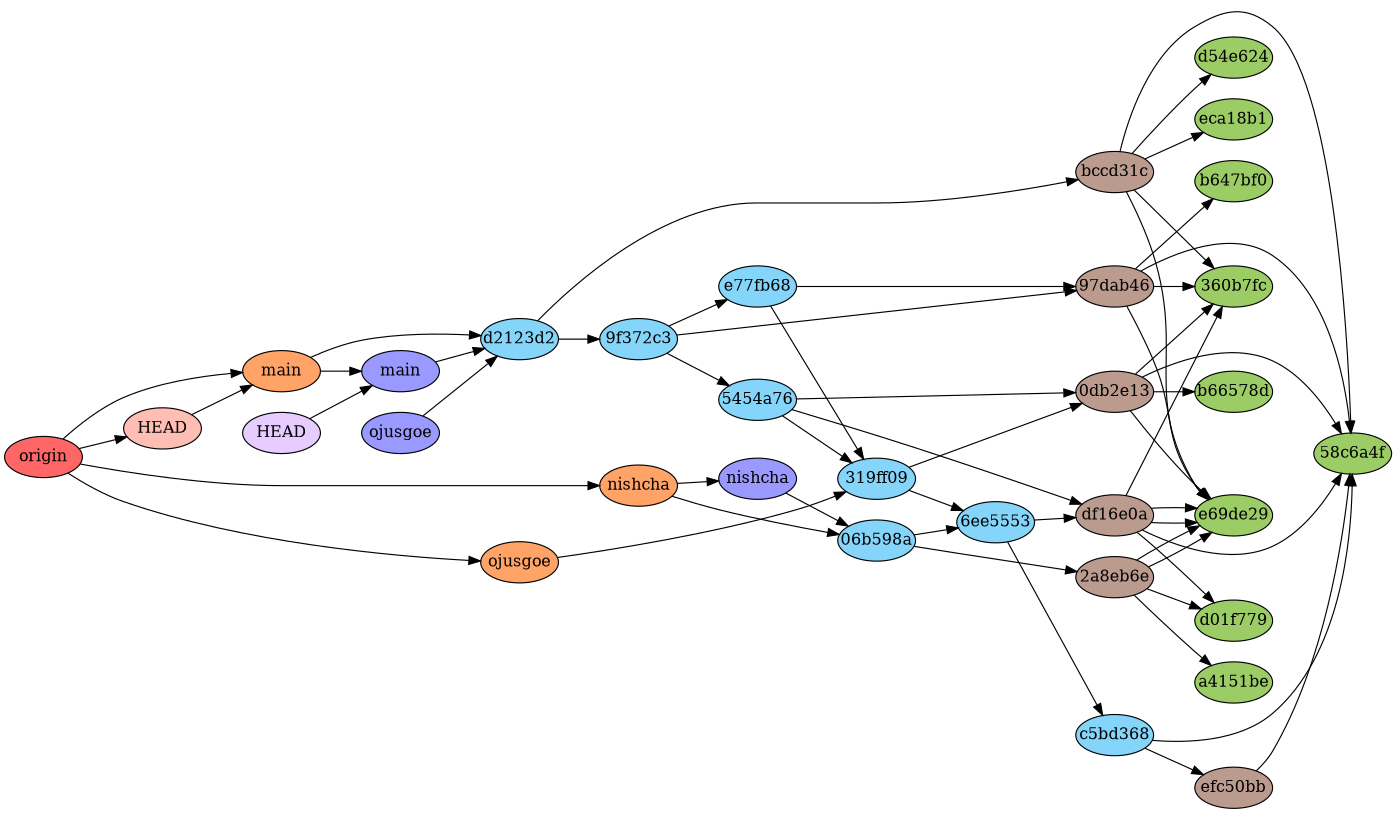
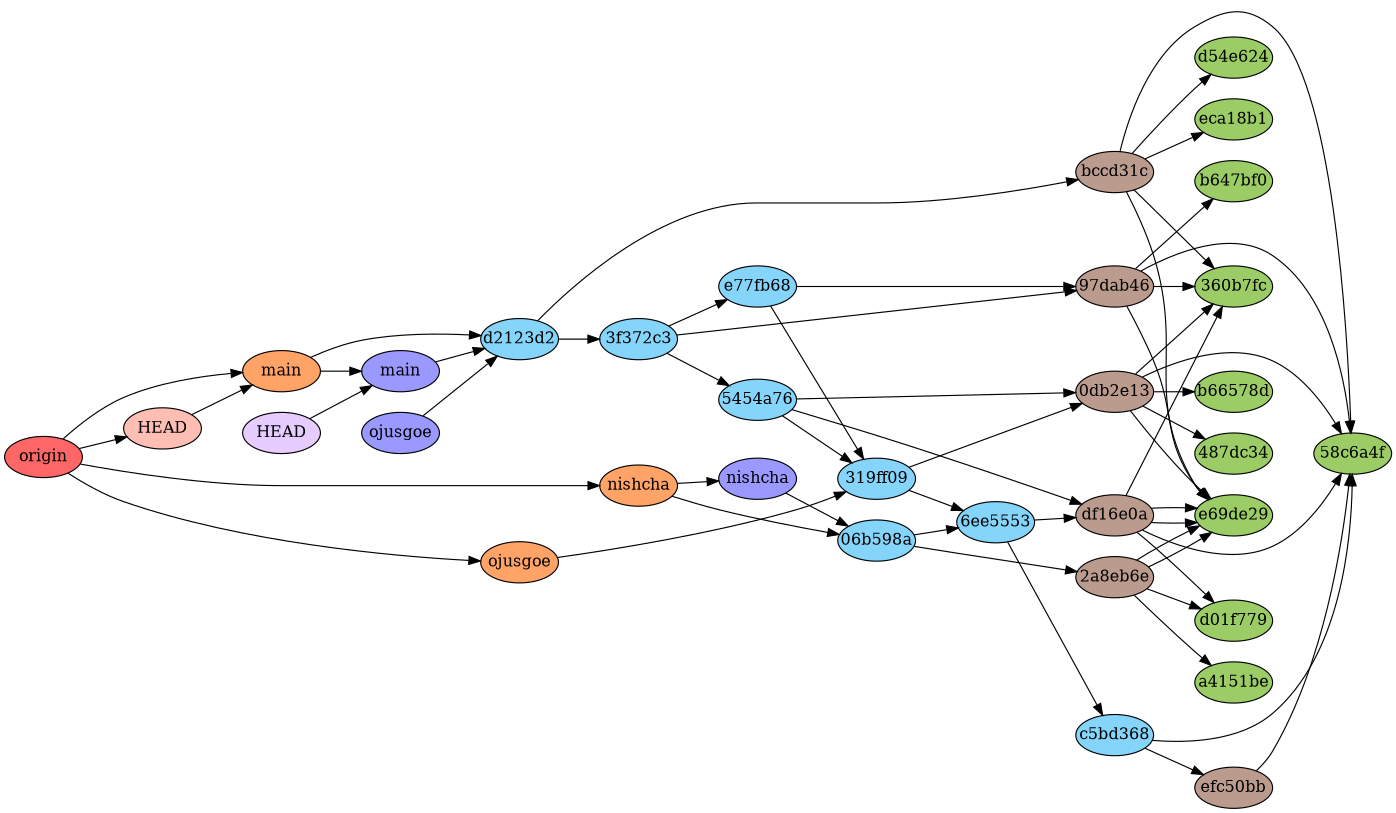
node "9f372c3": label "9f372c3" -> "3f372c3"
node "487dc34": added
